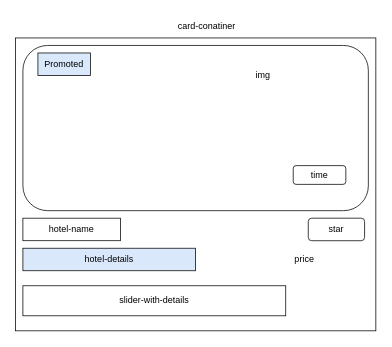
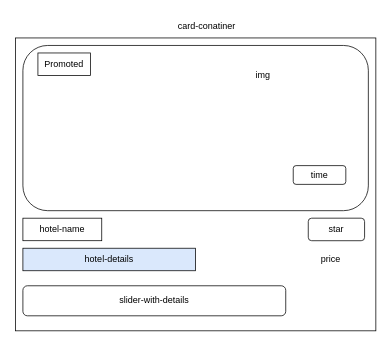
node "Promoted": fillcolor #dae8fc -> #ffffff
node "hotel-name": size 98x23 -> 79x23
node "price": moved (304, 259) -> (330, 259)
node "slider-with-details": shape rectangle -> rounded rectangle
